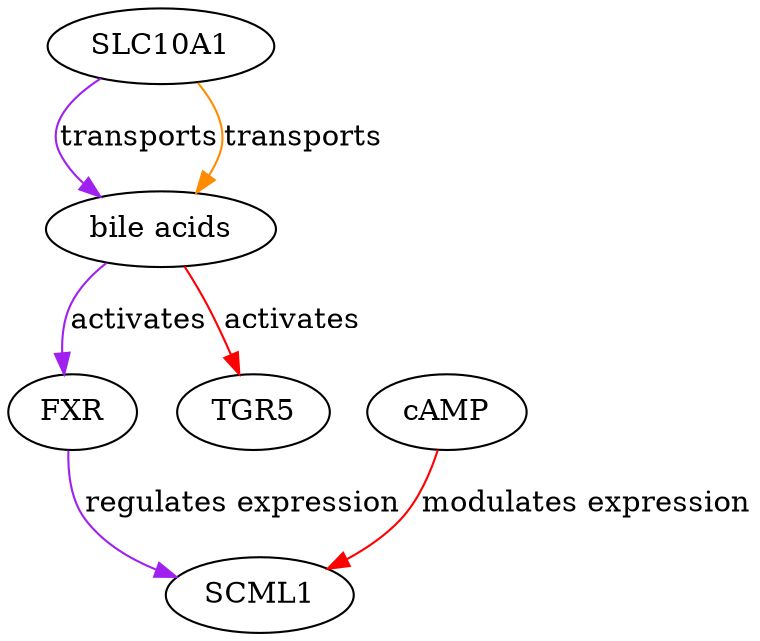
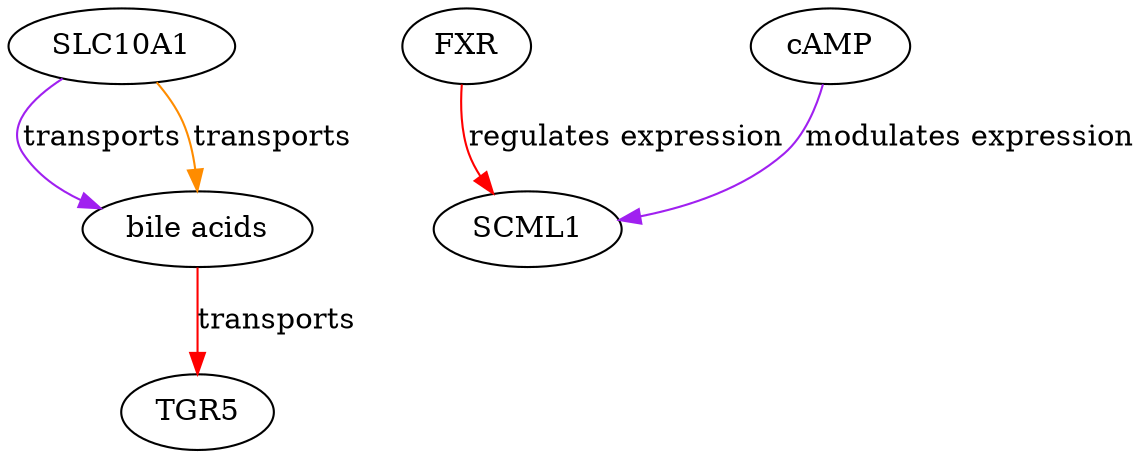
edge "bile acids" -> "FXR": removed, label "activates"
edge "bile acids" -> "TGR5": label "activates" -> "transports"
edge "cAMP" -> "SCML1": color red -> purple
edge "FXR" -> "SCML1": color purple -> red
